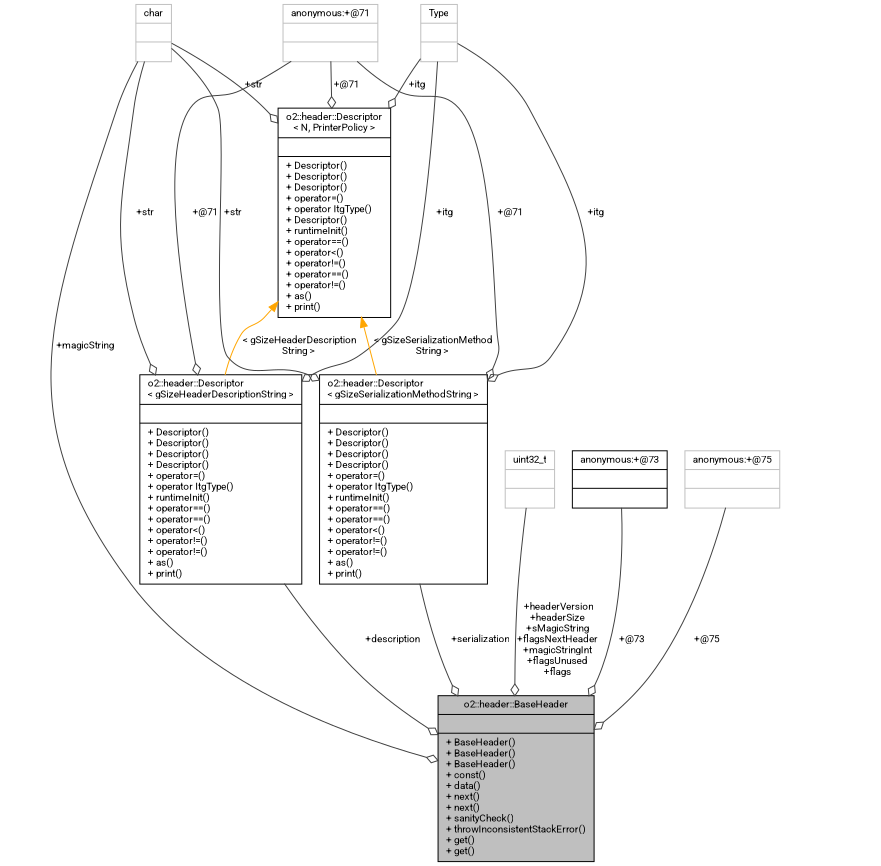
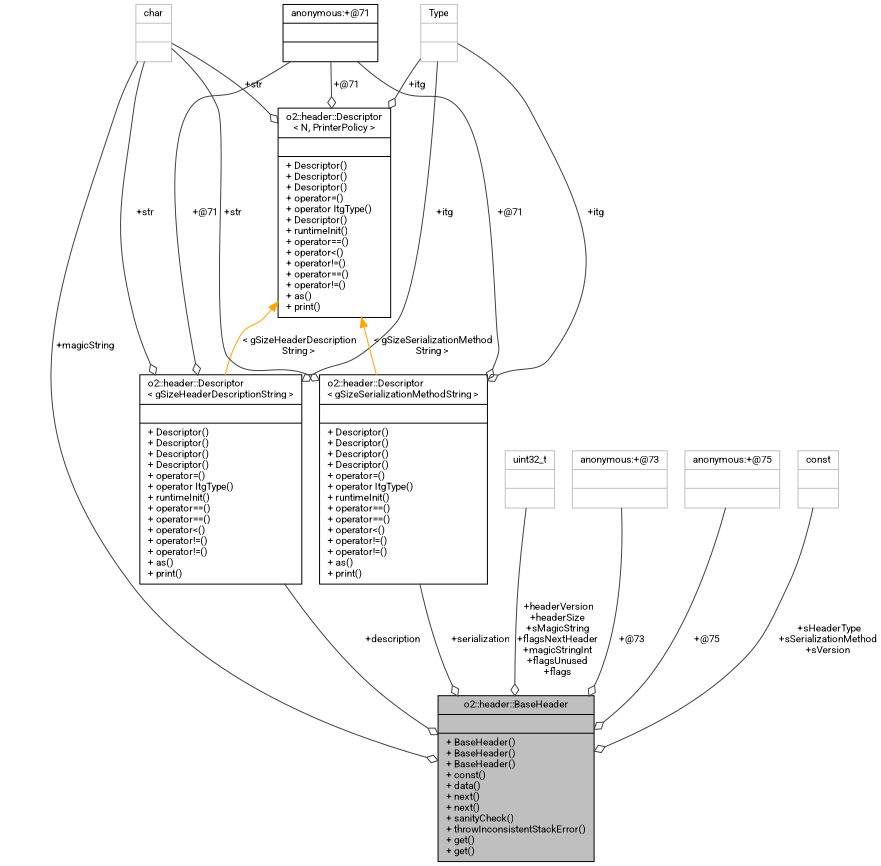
node "anonymous:+@71": color grey75 -> black
node "anonymous:+@73": color black -> grey75
node "const": added
